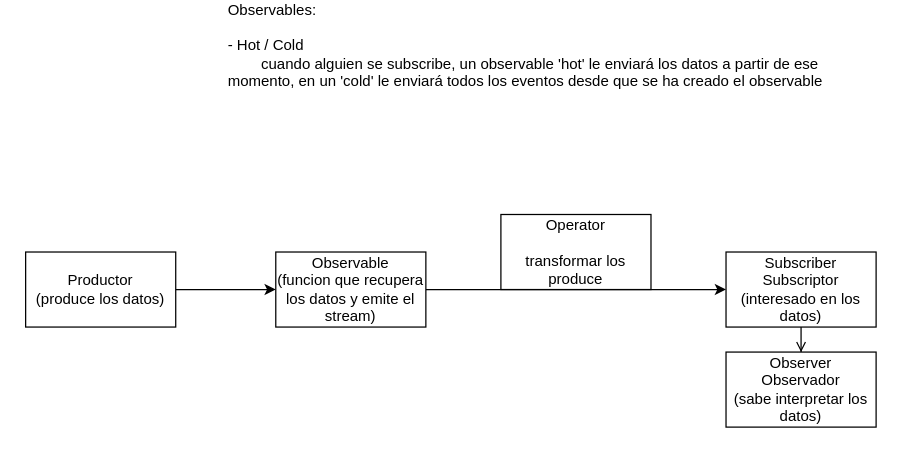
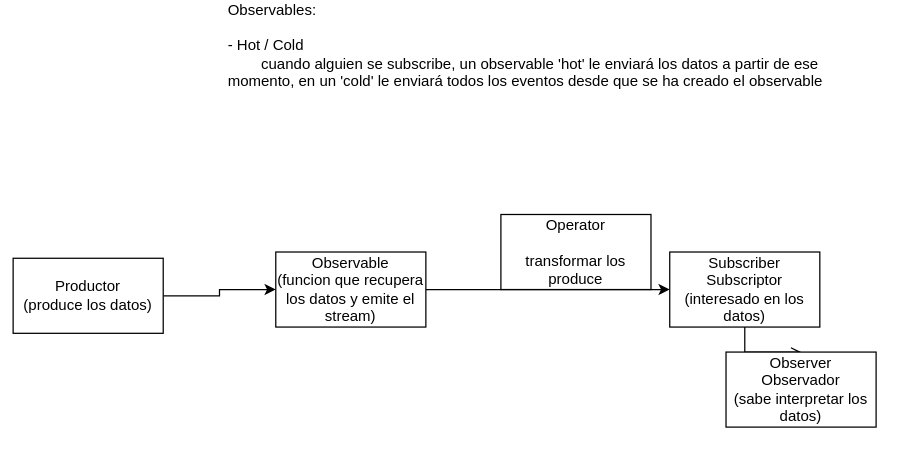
node "Productor (produce los datos)": moved (101, 289) -> (88, 296)
node "Subscriber Subscriptor (interesado en los datos)": moved (801, 289) -> (744, 289)
